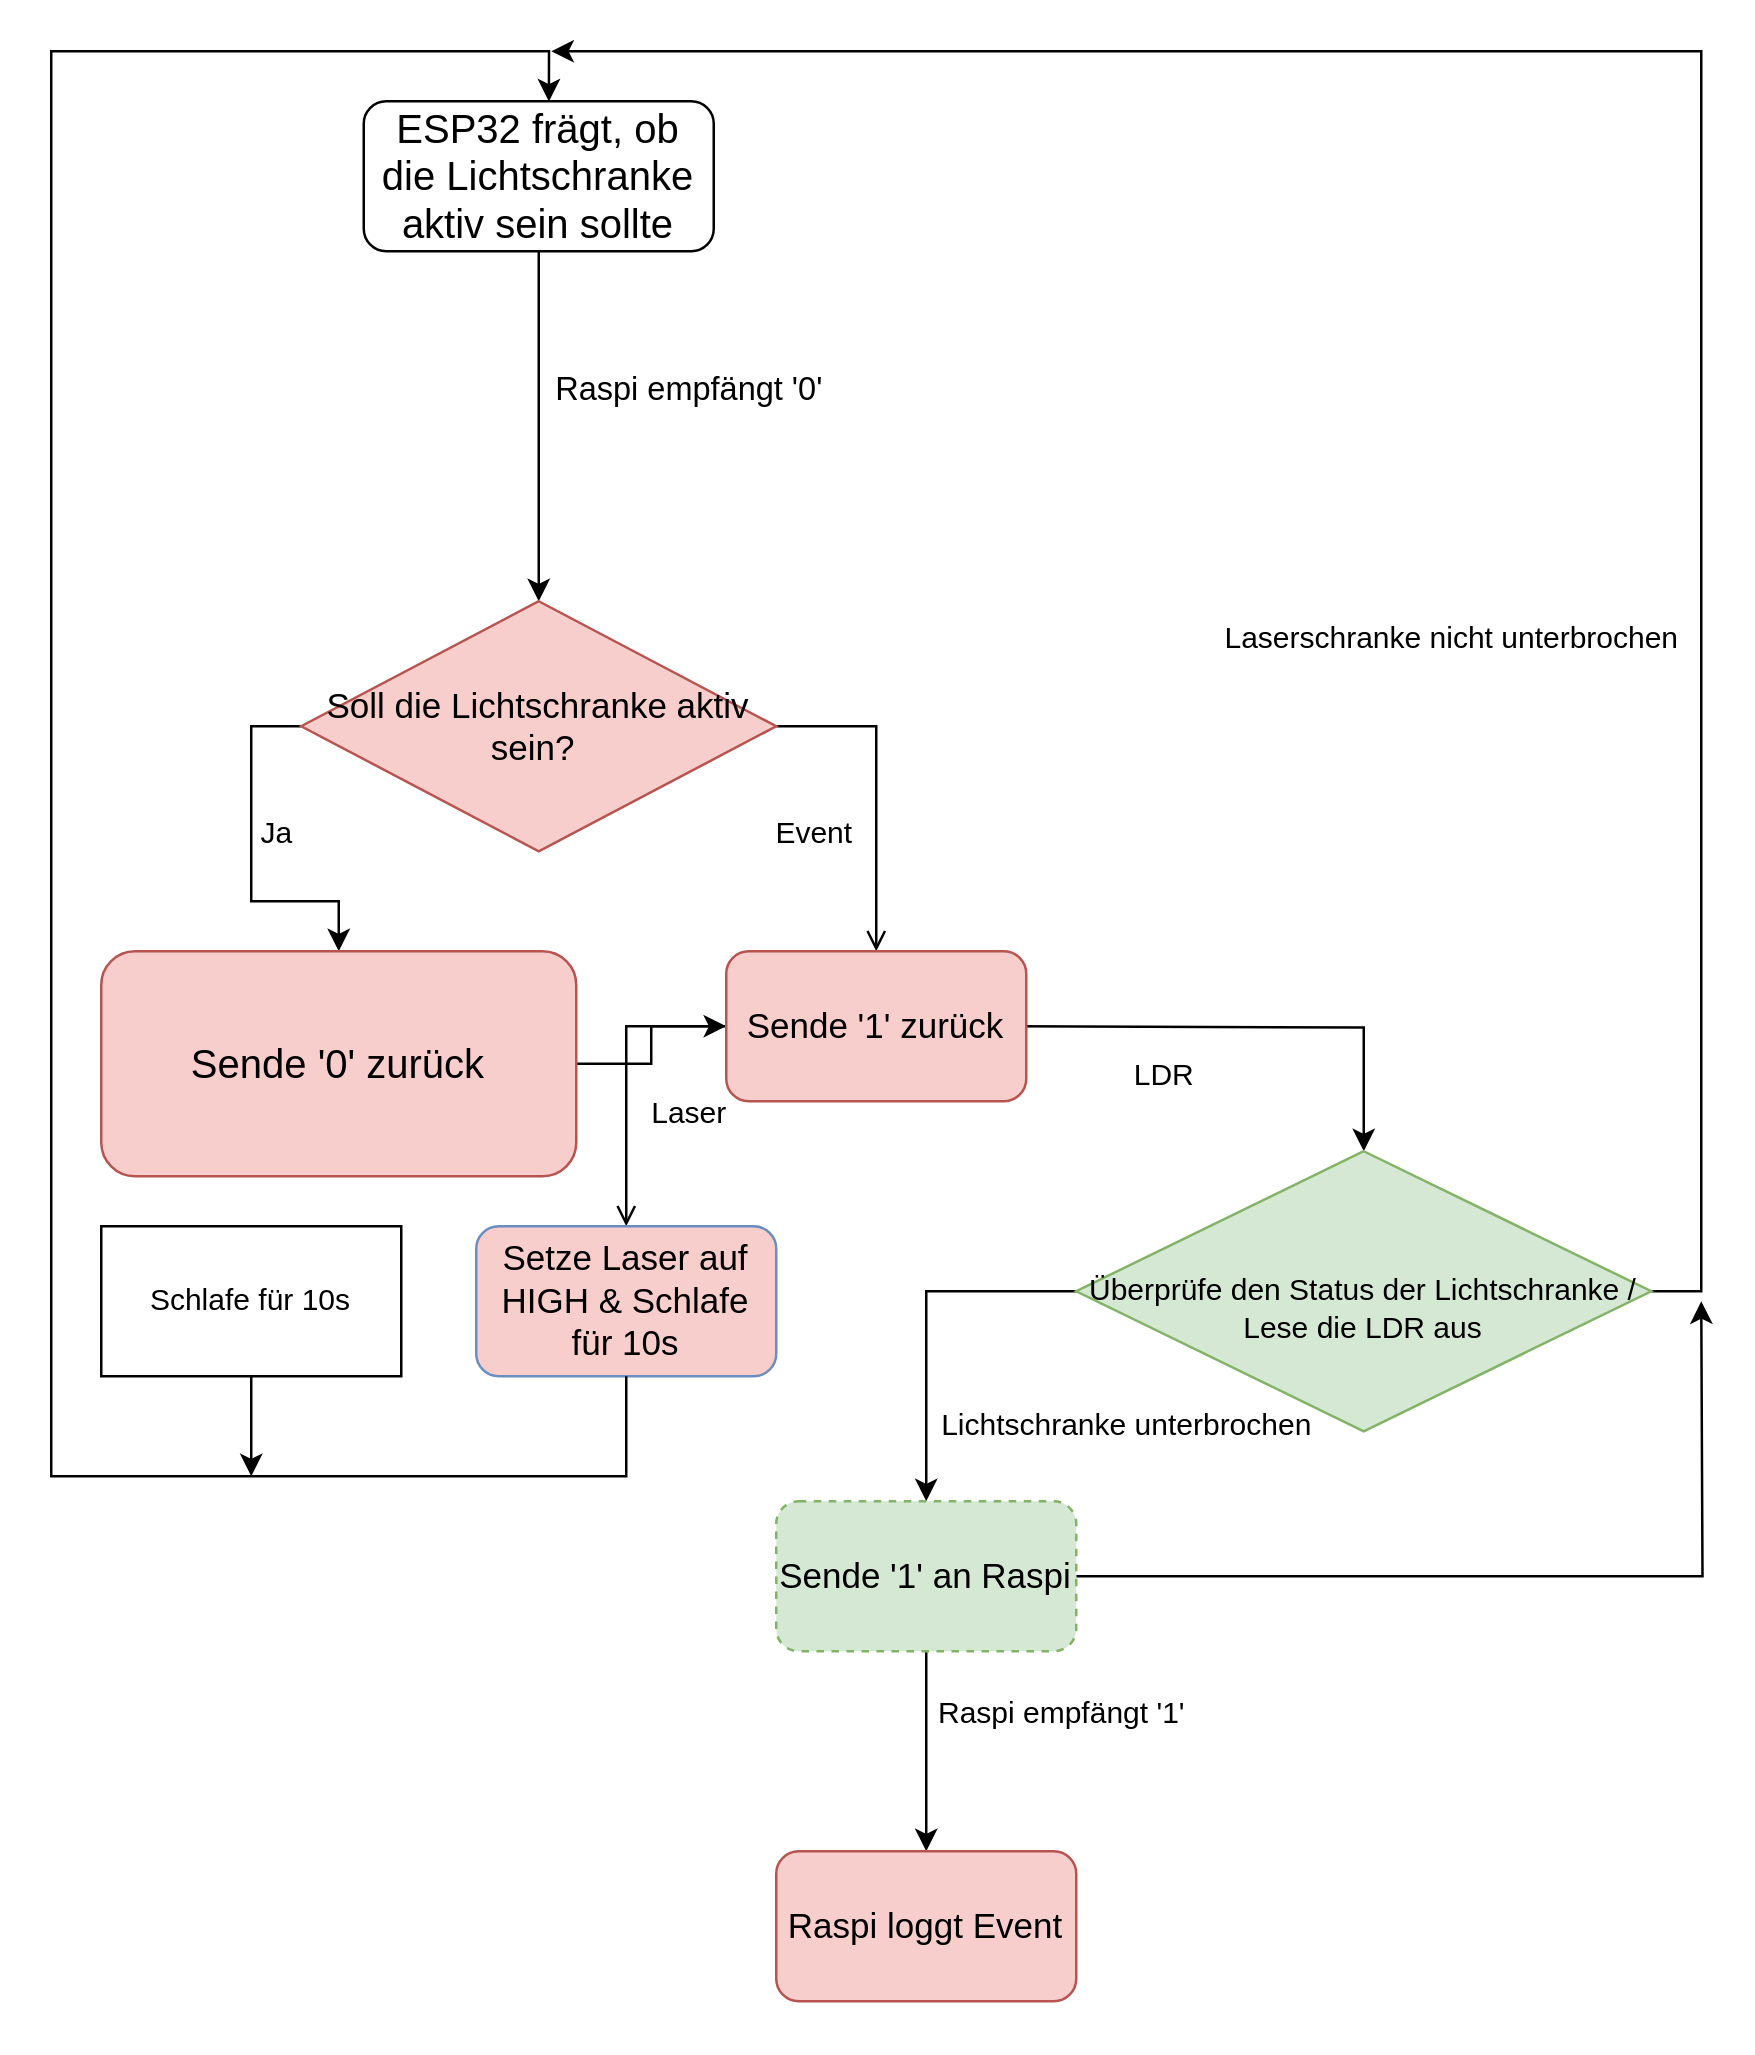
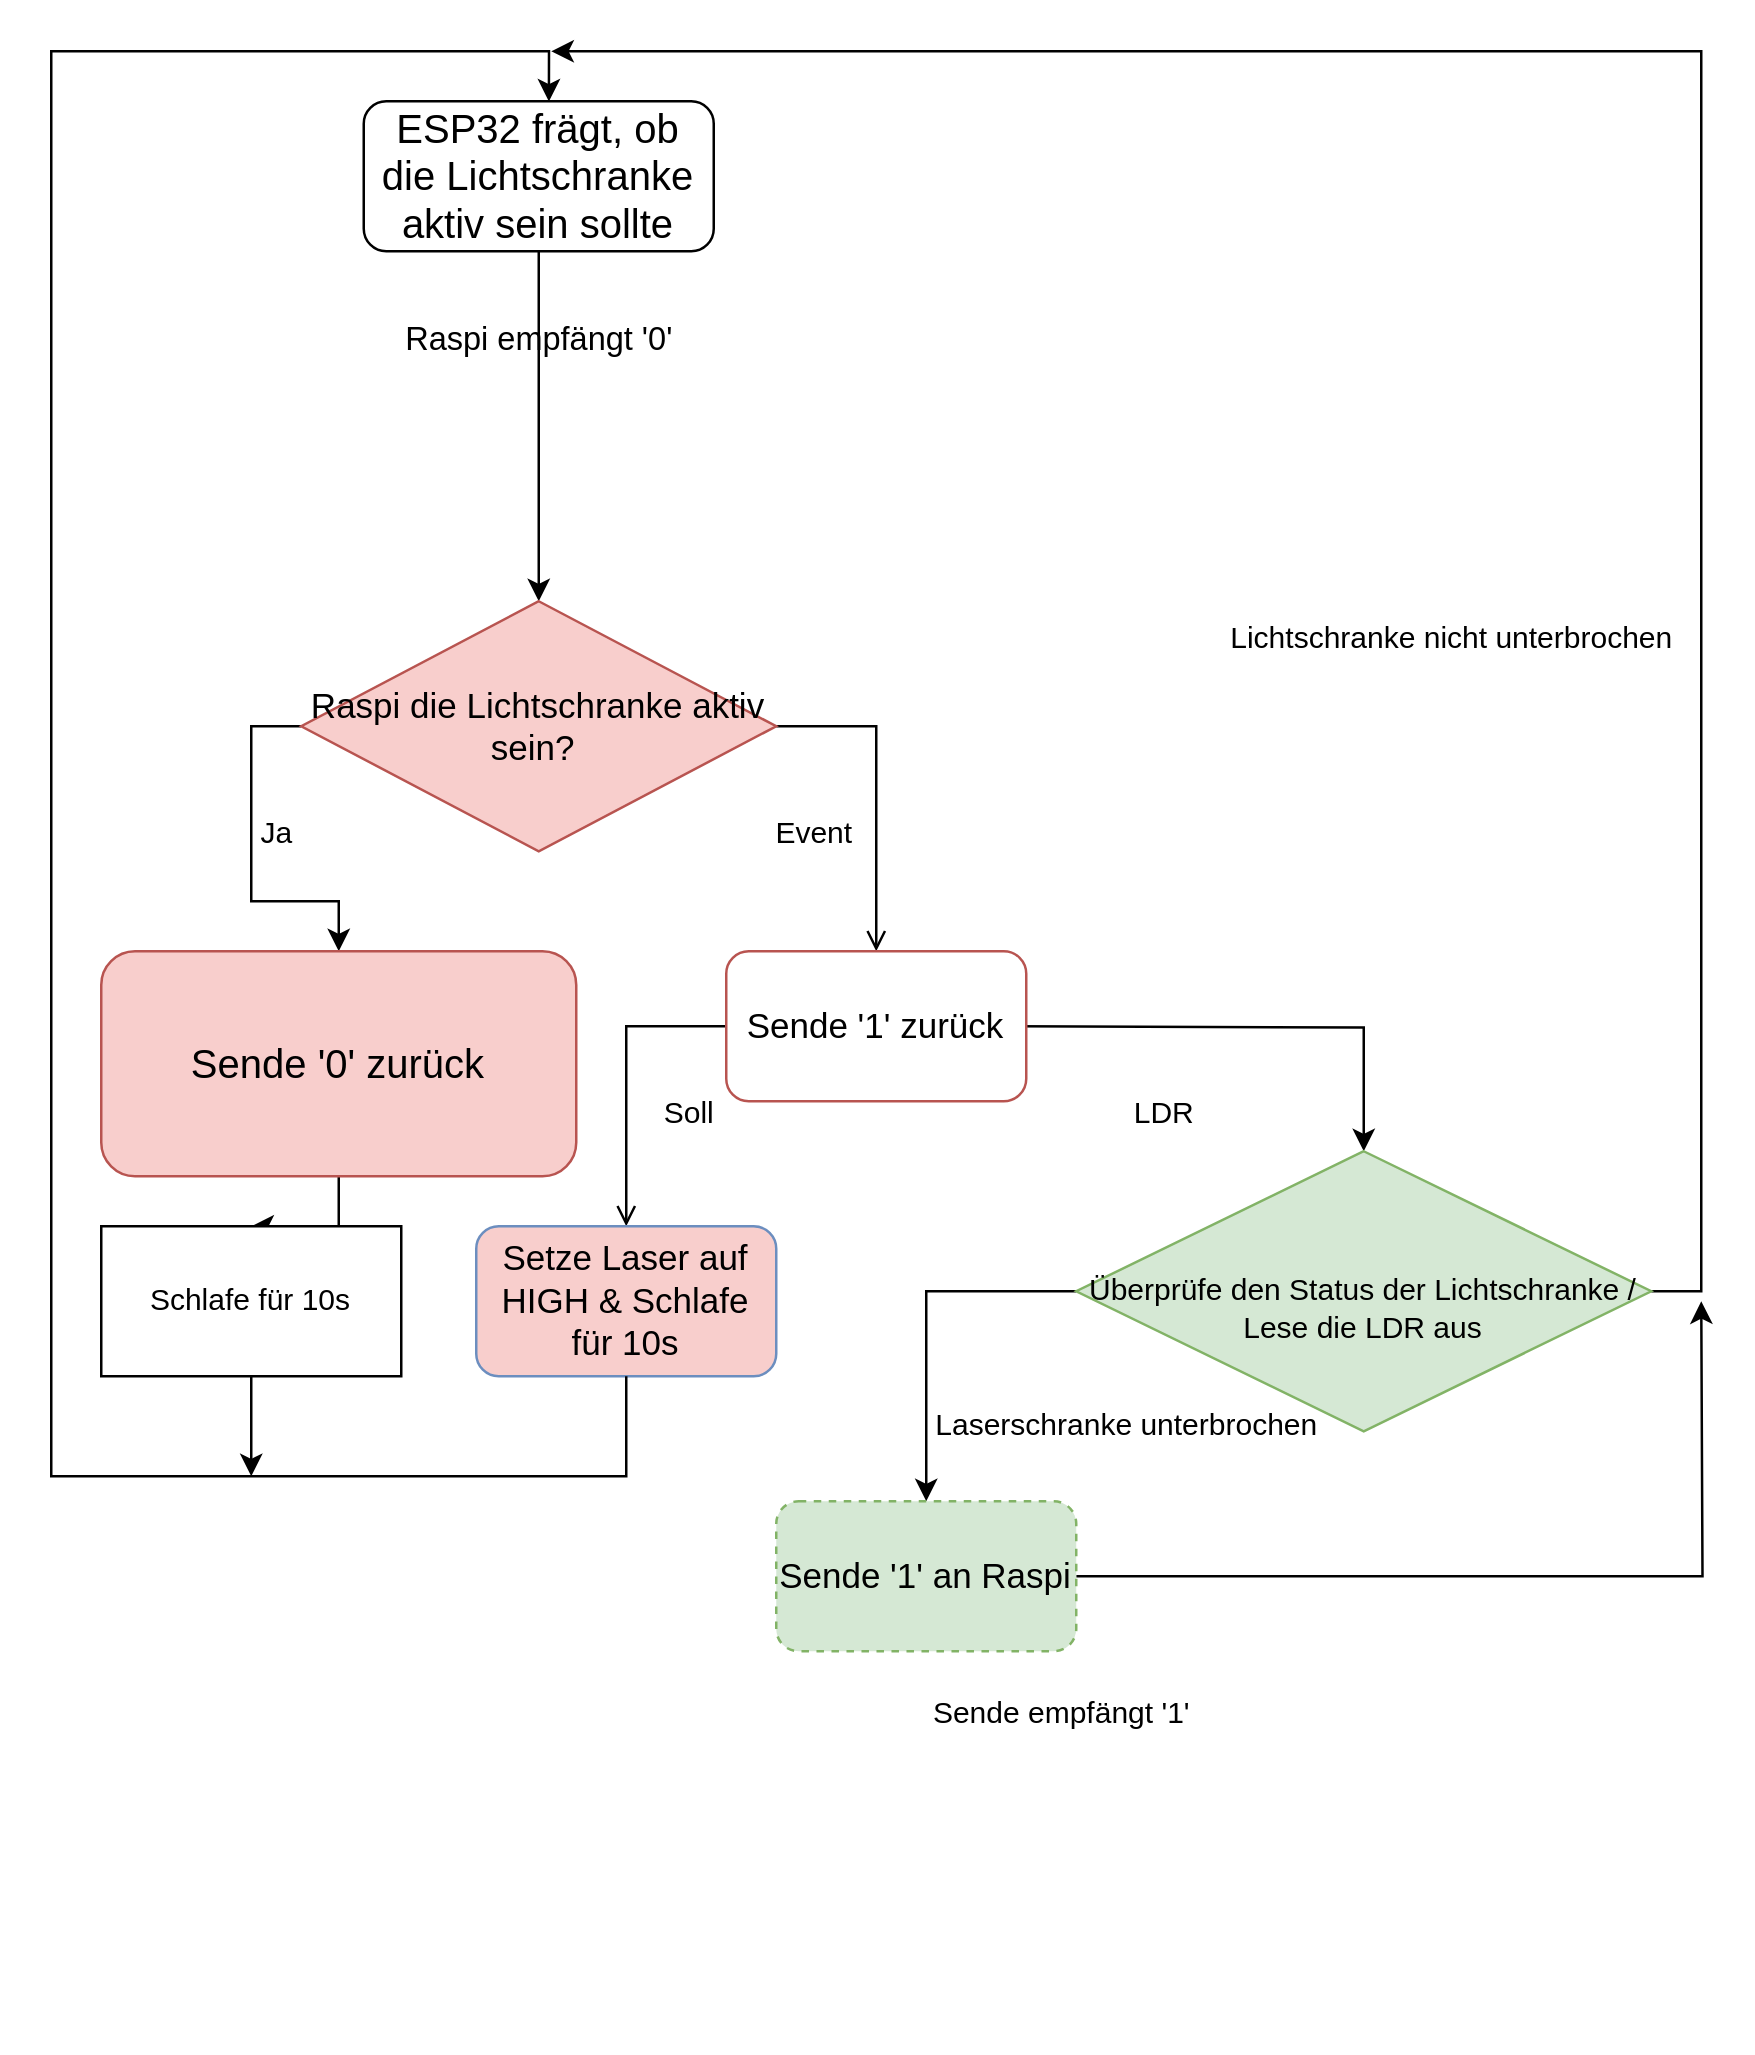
node "Raspi empfängt '0'": moved (689, 389) -> (539, 339)
node "Laserschranke nicht unterbrochen": label "Laserschranke nicht unterbrochen" -> "Lichtschranke nicht unterbrochen"
node "Soll die Lichtschranke aktiv sein?": label "Soll die Lichtschranke aktiv sein?" -> "Raspi die Lichtschranke aktiv sein?"
node "Sende '1' zurück": fillcolor #f8cecc -> #ffffff
edge "Sende '0' zurück" -> "Sende '1' zurück": now "Sende '0' zurück" -> "Schlafe für 10s"
node "LDR": moved (1164, 1076) -> (1164, 1114)
node "Laser": label "Laser" -> "Soll"
node "Lichtschranke unterbrochen": label "Lichtschranke unterbrochen" -> "Laserschranke unterbrochen"
node "Raspi empfängt '1'": label "Raspi empfängt '1'" -> "Sende empfängt '1'"
edge "Sende '1' an Raspi" -> "Raspi loggt Event": removed
node "Raspi loggt Event": removed
